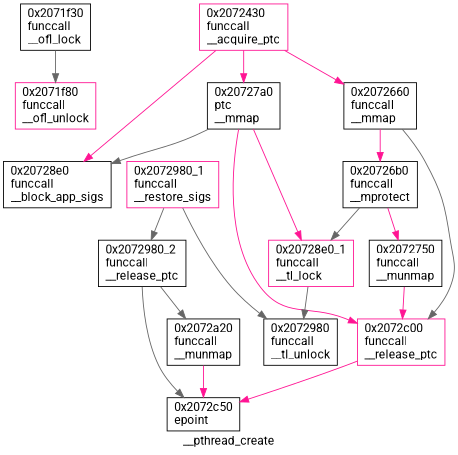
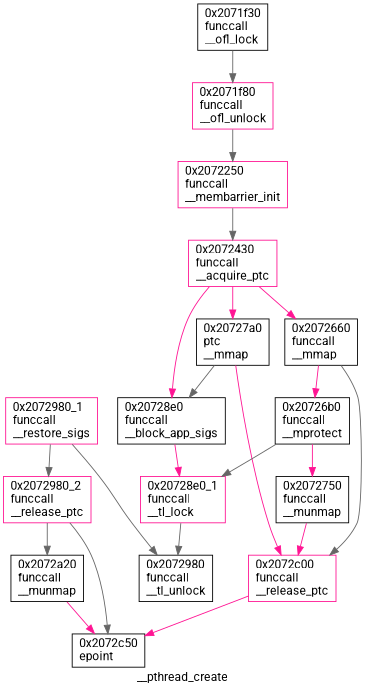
edge "0x20727a0" -> "0x20728e0_1": now "0x20728e0" -> "0x20728e0_1"
node "0x2072250": added
node "0x2072980_2": color black -> deeppink
